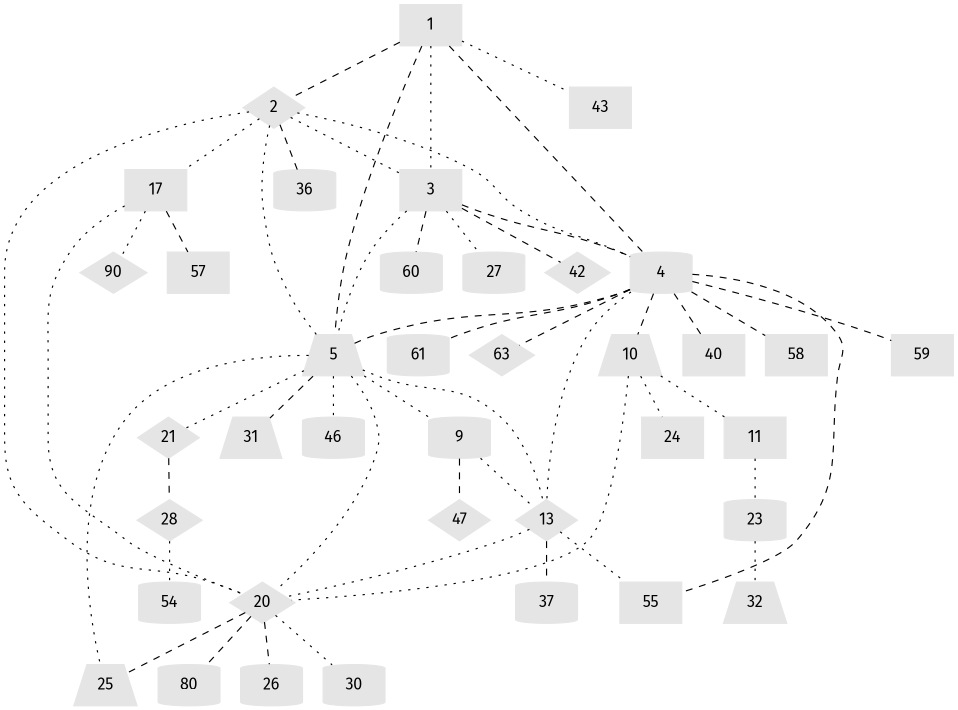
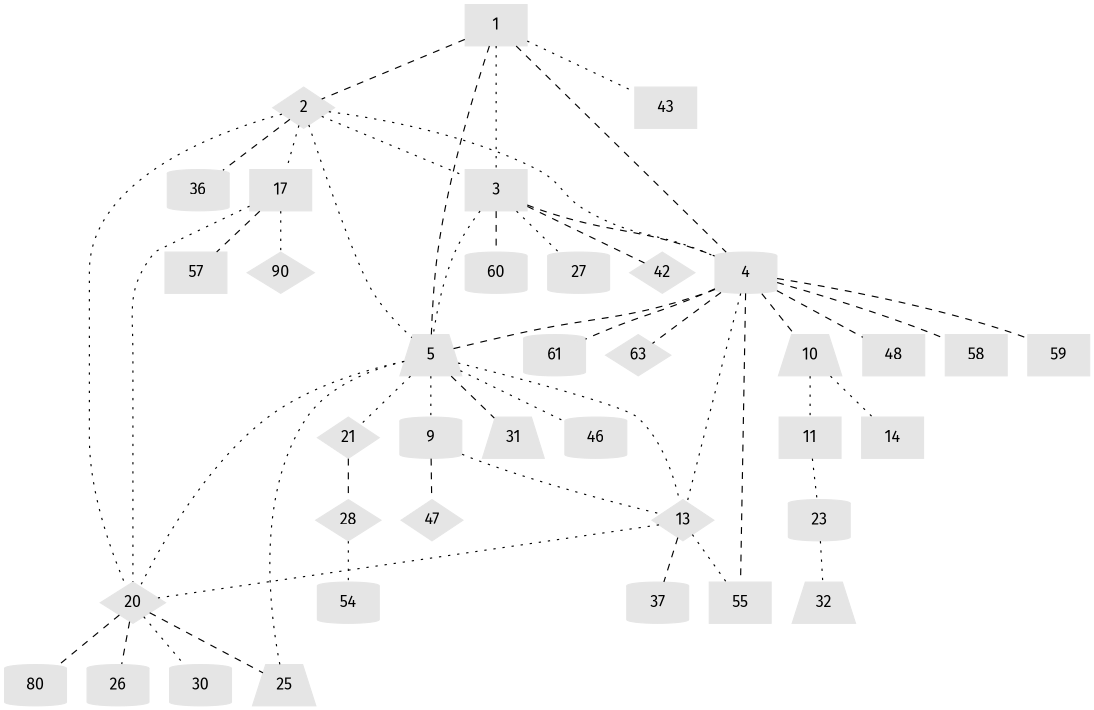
node "40": label "40" -> "48"
node "24": label "24" -> "14"
edge "10" -- "20": removed
